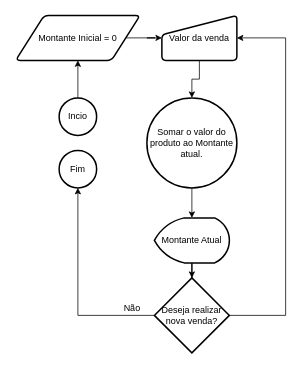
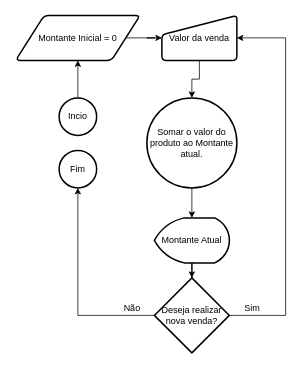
node "Sim": added
